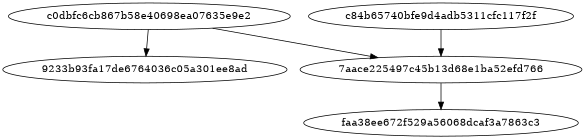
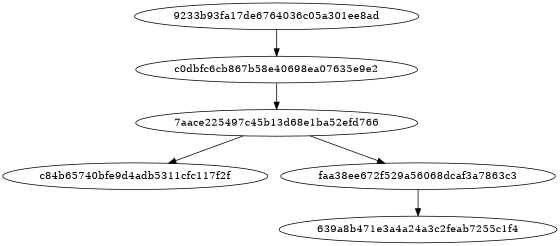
edge "c0dbfc6cb867b58e40698ea07635e9e2" -> "9233b93fa17de6764036c05a301ee8ad": reversed
edge "c84b65740bfe9d4adb5311cfc117f2f" -> "7aace225497c45b13d68e1ba52efd766": reversed
node "639a8b471e3a4a24a3c2feab7255c1f4": added
